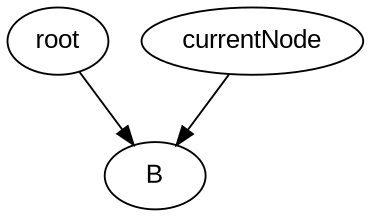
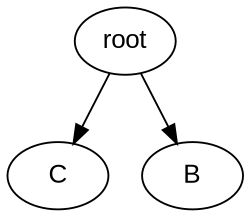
node "currentNode": removed
node "C": added
